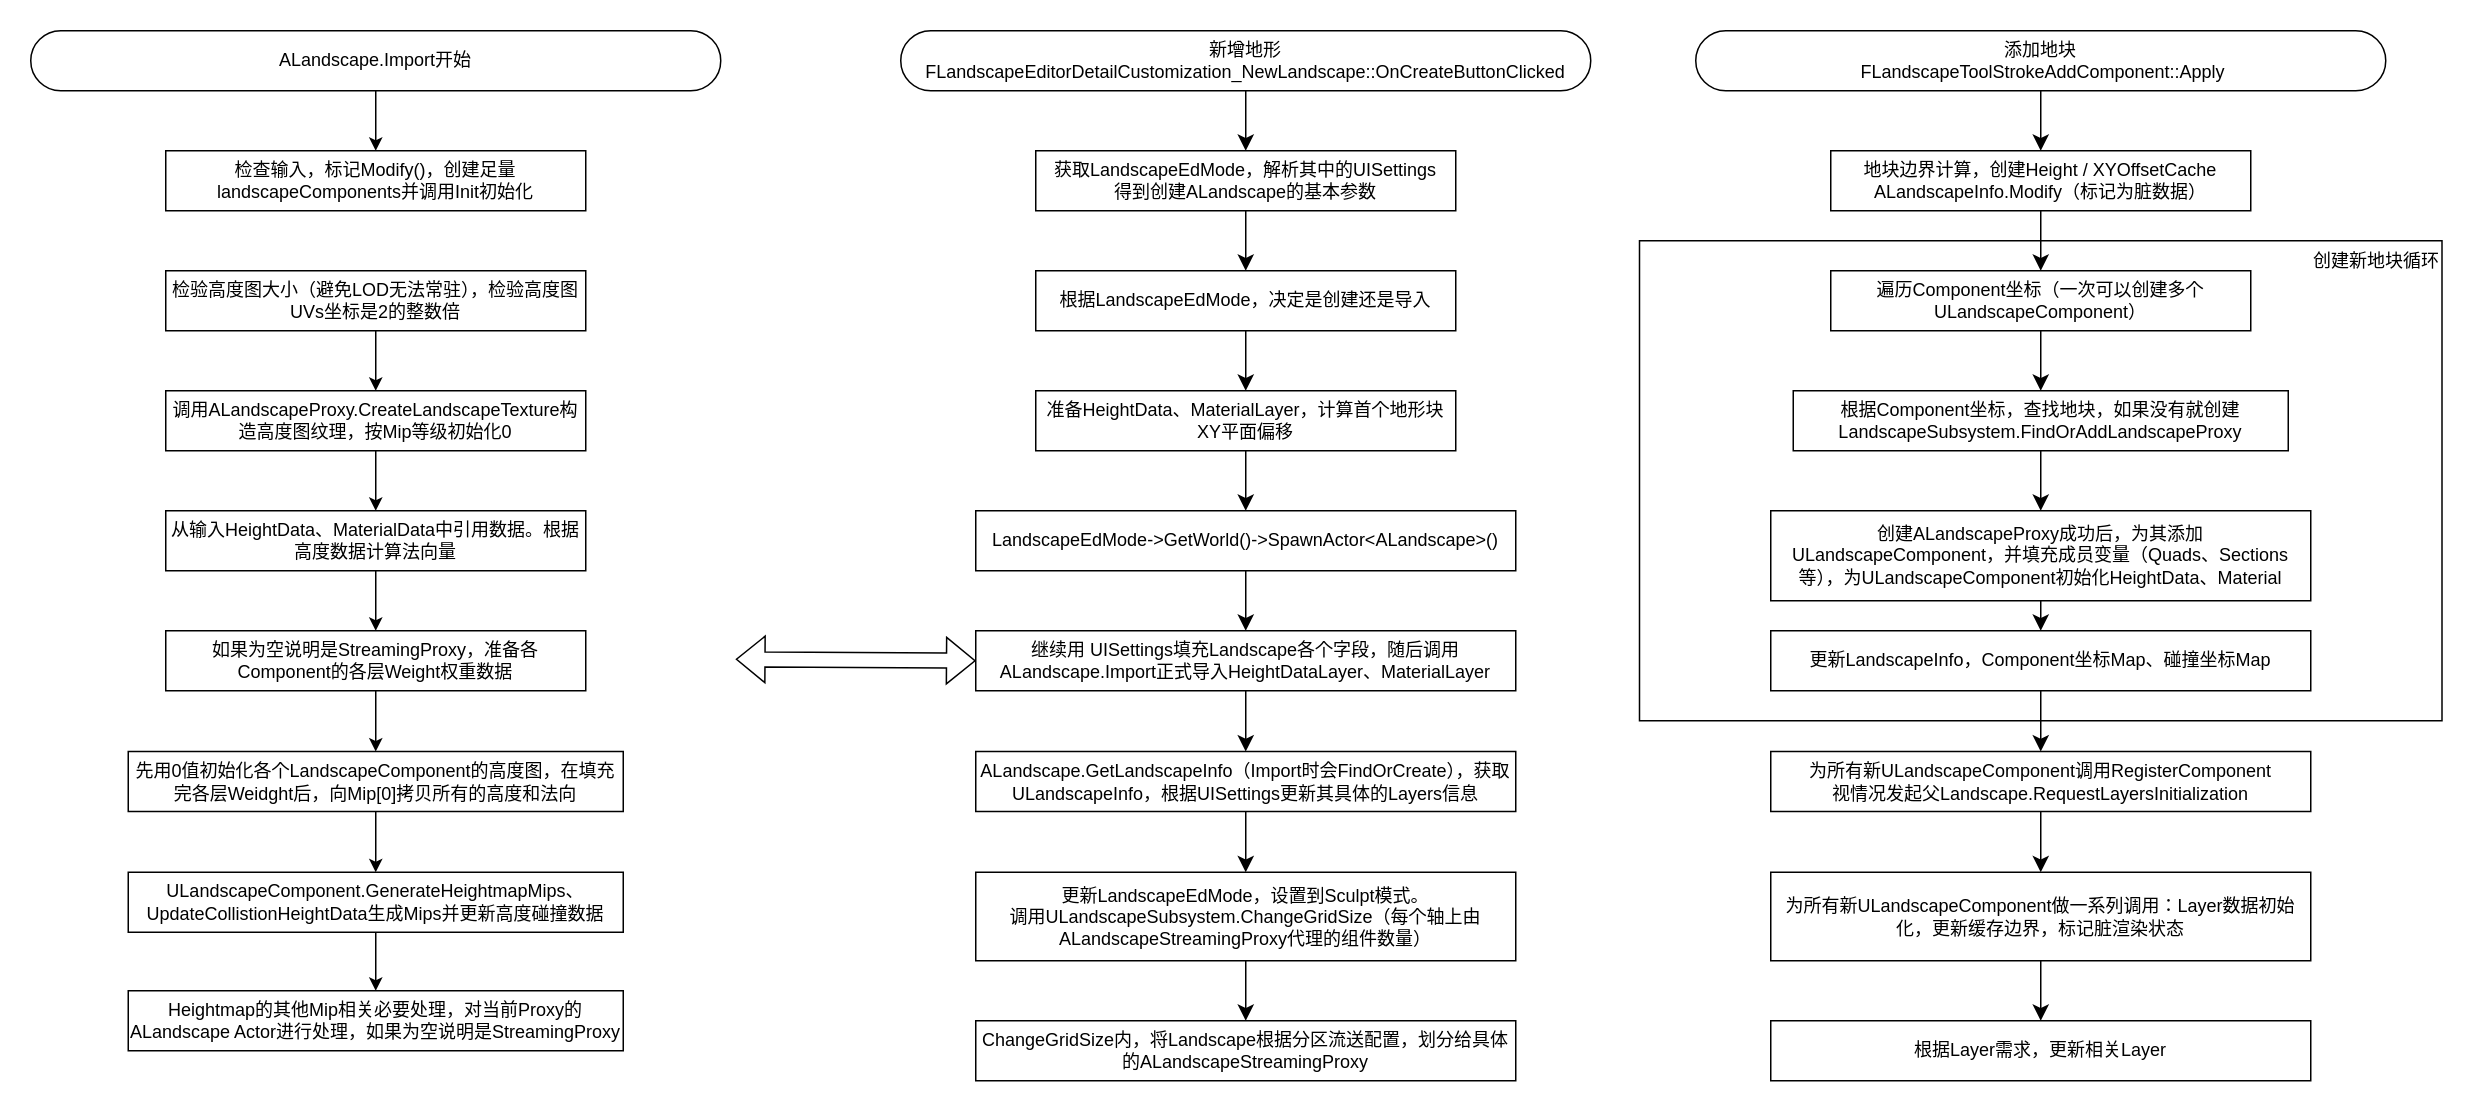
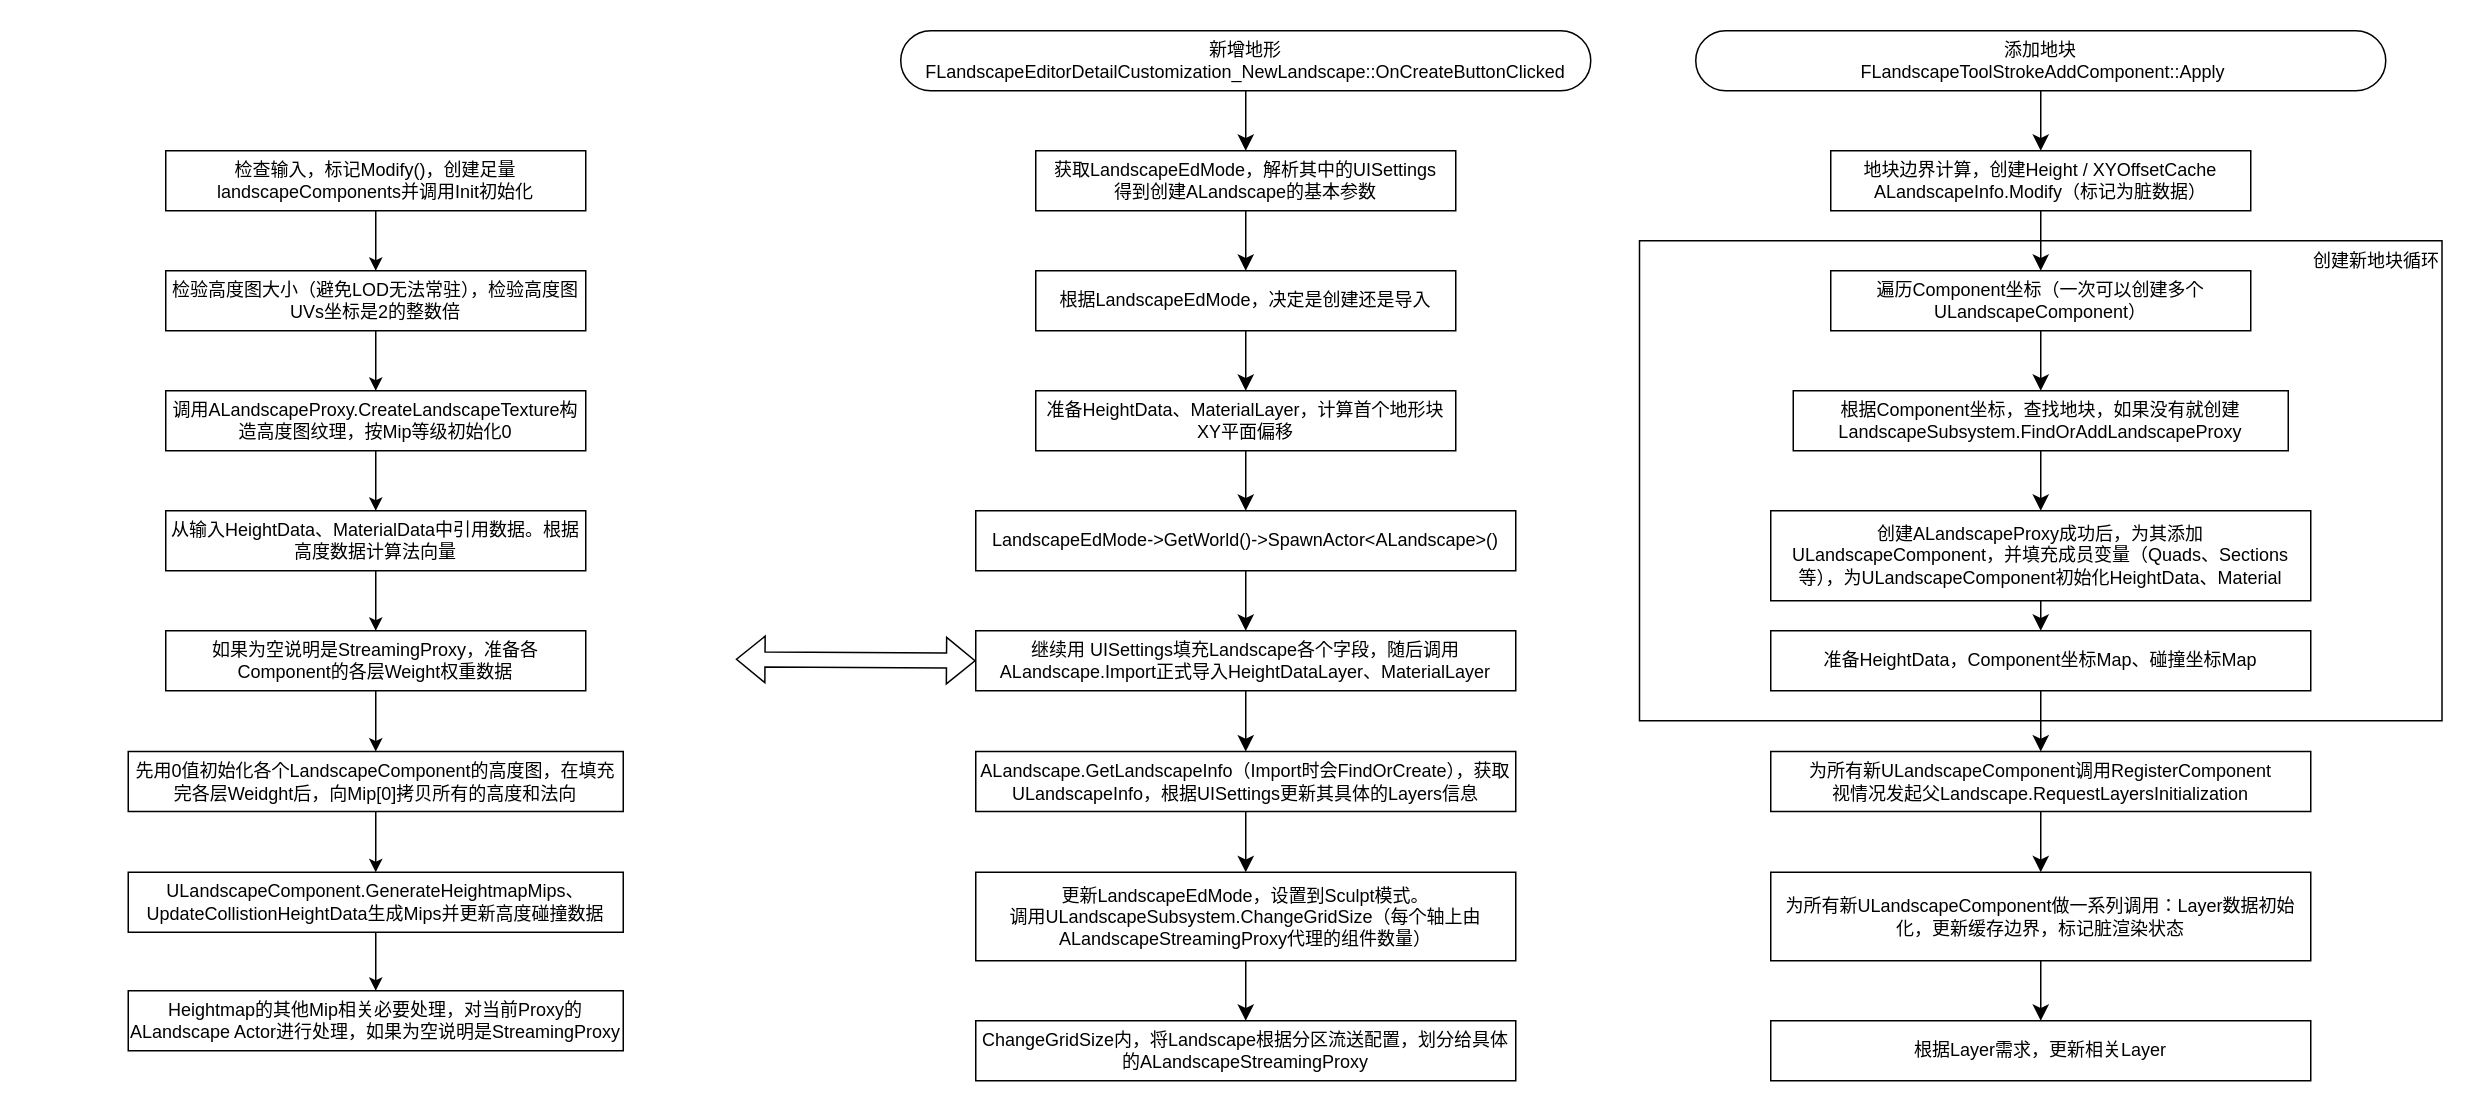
node "ALandscape.Import开始": removed
edge "ALandscape.Import开始" -> "检查输入，标记Modify()，创建足量landscapeComponents并调用Init初始化": removed
edge "检查输入，标记Modify()，创建足量landscapeComponents并调用Init初始化" -> "检验高度图大小（避免LOD无法常驻），检验高度图UVs坐标是2的整数倍": added
node "更新LandscapeInfo，Component坐标Map、碰撞坐标Map": label "更新LandscapeInfo，Component坐标Map、碰撞坐标Map" -> "准备HeightData，Component坐标Map、碰撞坐标Map"
